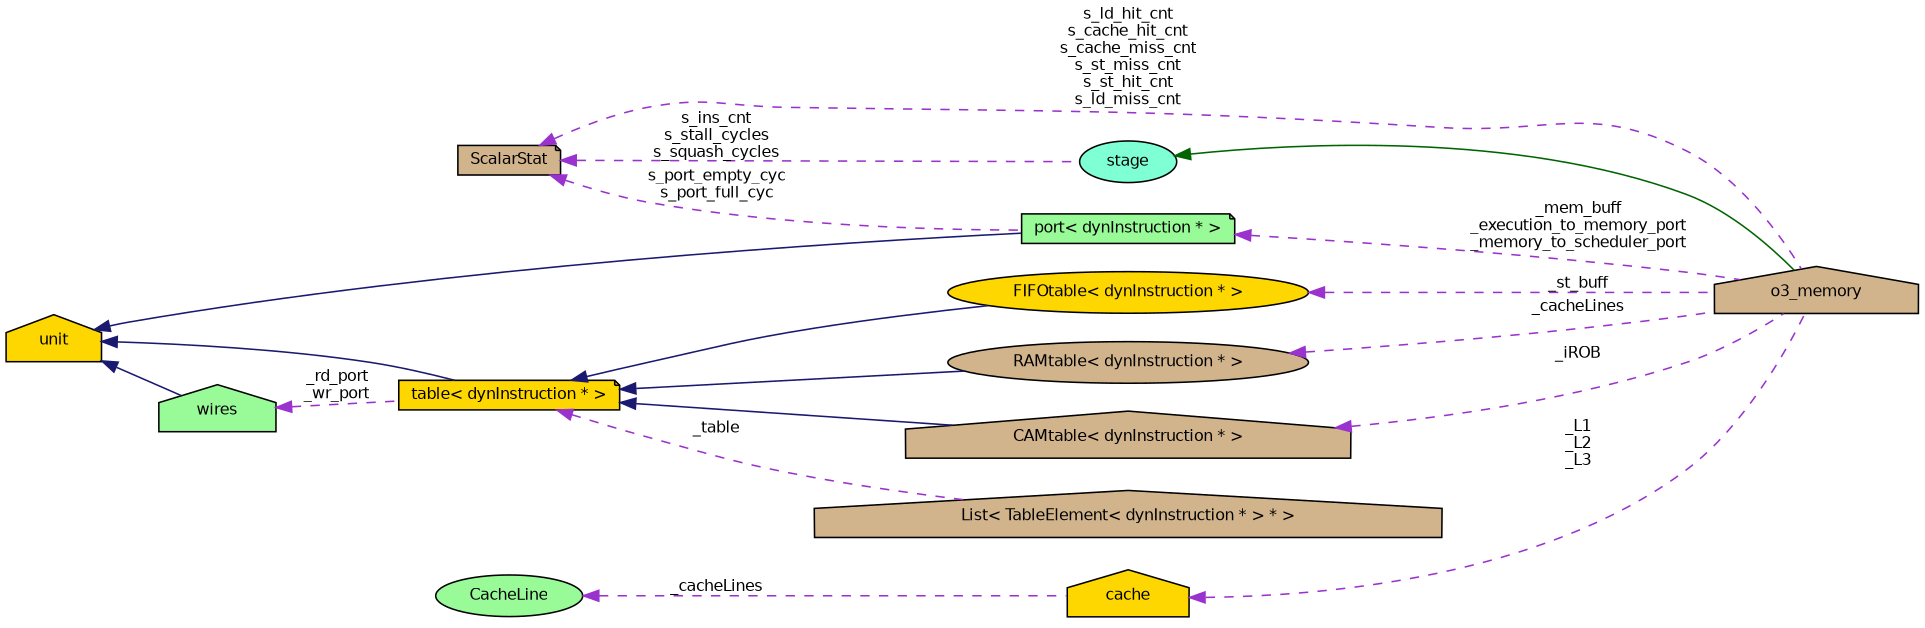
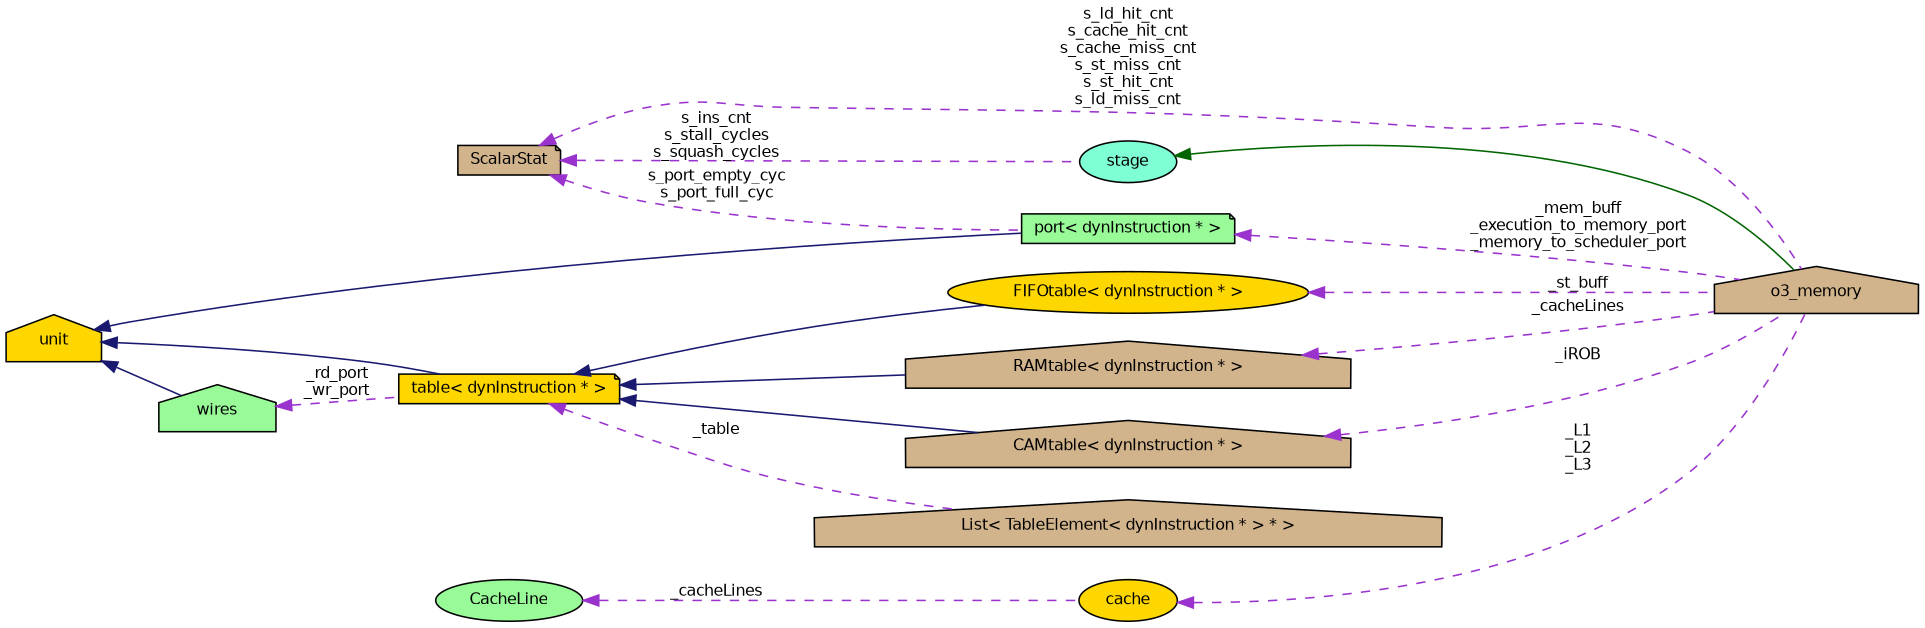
node "RAMtable< dynInstruction * >": shape ellipse -> house
node "cache": shape house -> ellipse
